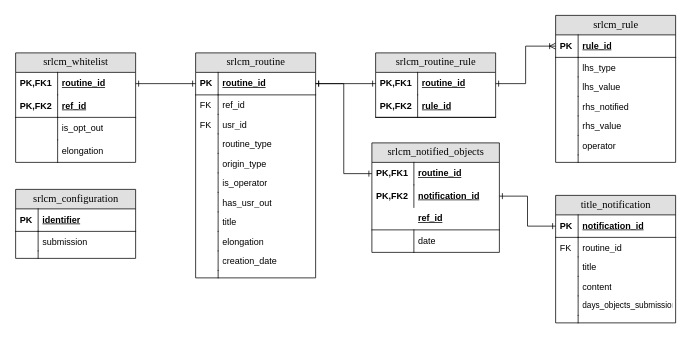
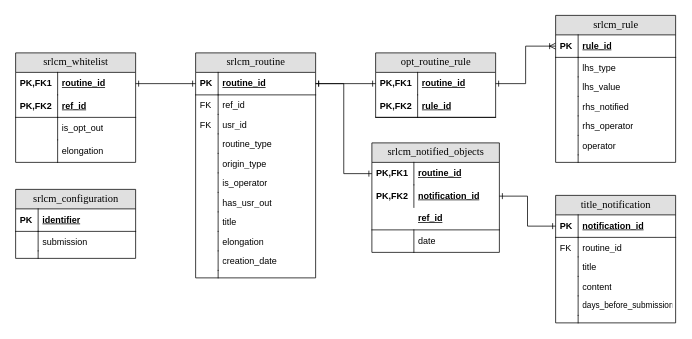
node "srlcm_routine_rule": label "srlcm_routine_rule" -> "opt_routine_rule"
node "rhs_value": label "rhs_value" -> "rhs_operator"
node "days_objects_submission": label "days_objects_submission" -> "days_before_submission"
